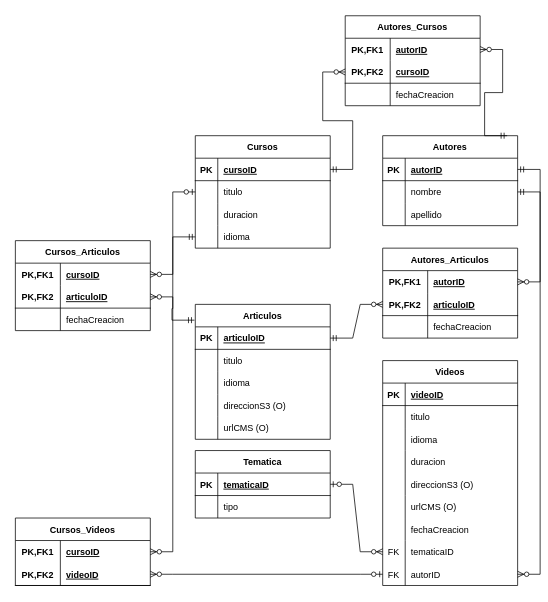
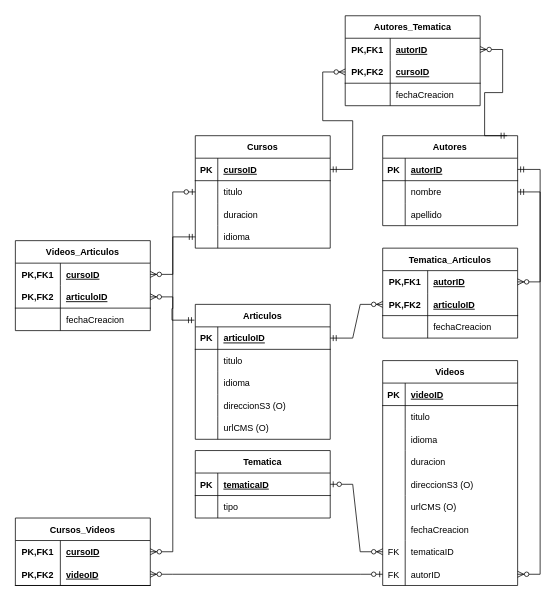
node "Autores_Cursos": label "Autores_Cursos" -> "Autores_Tematica"
node "Cursos_Articulos": label "Cursos_Articulos" -> "Videos_Articulos"
node "Autores_Articulos": label "Autores_Articulos" -> "Tematica_Articulos"
